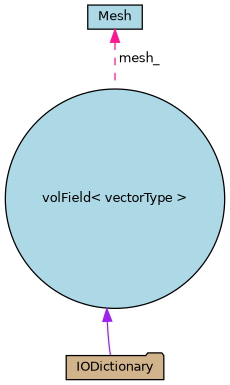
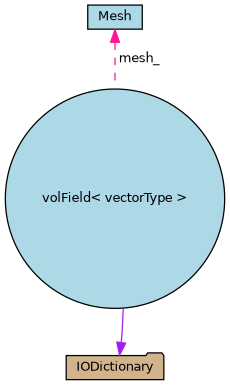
edge "IODictionary" -> "volField< vectorType >": reversed
